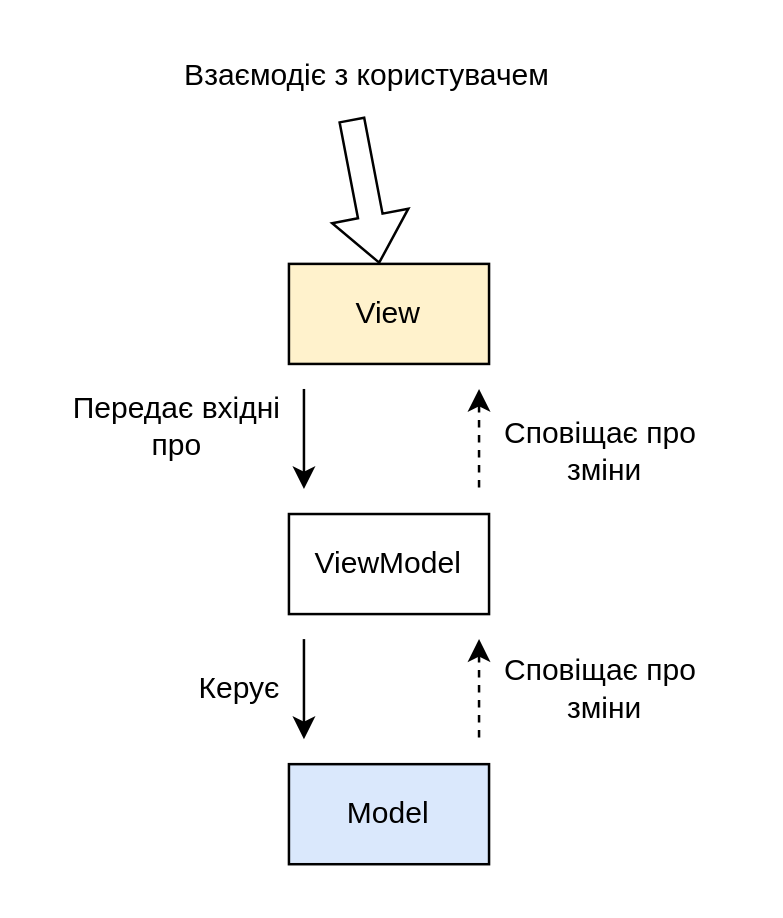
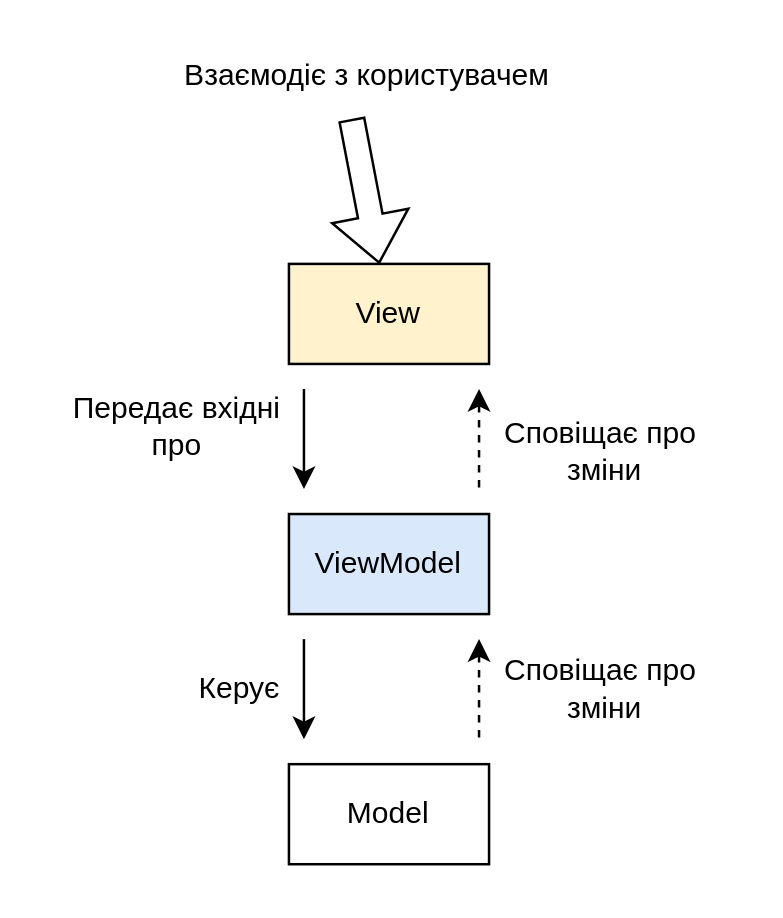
node "ViewModel": fillcolor #ffffff -> #dae8fc
node "Model": fillcolor #dae8fc -> #ffffff
